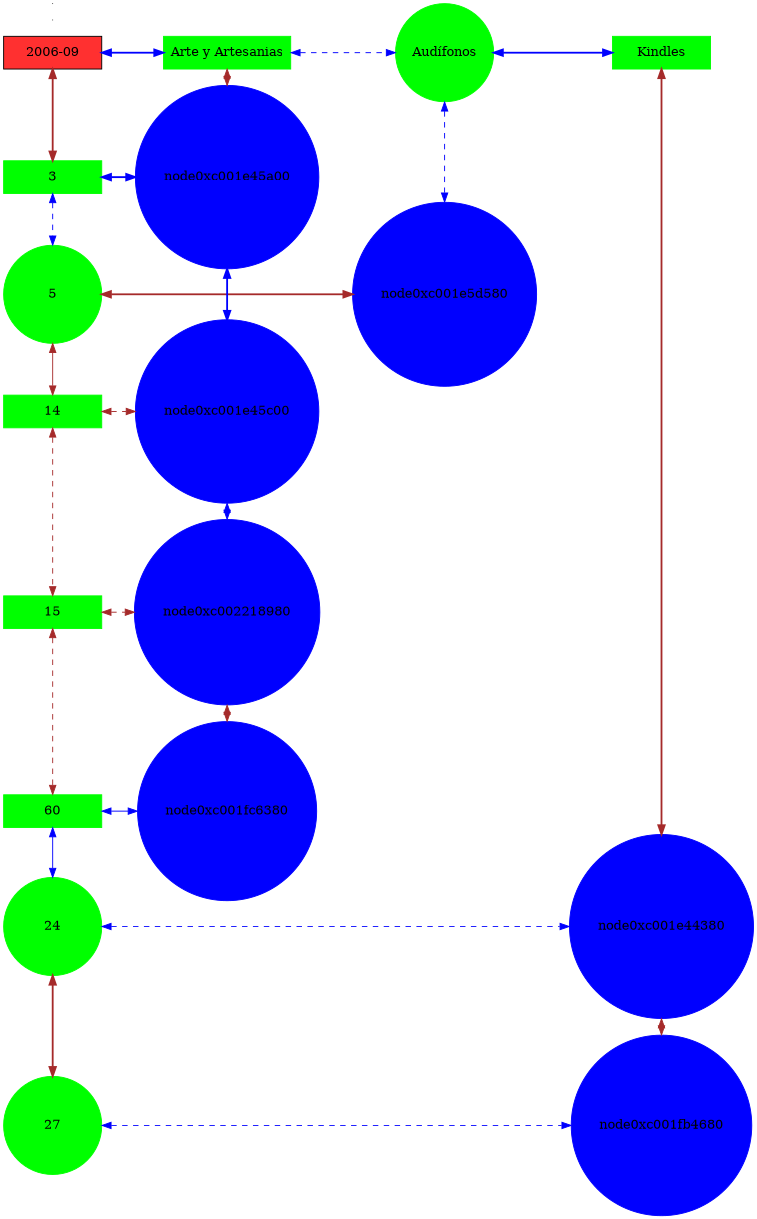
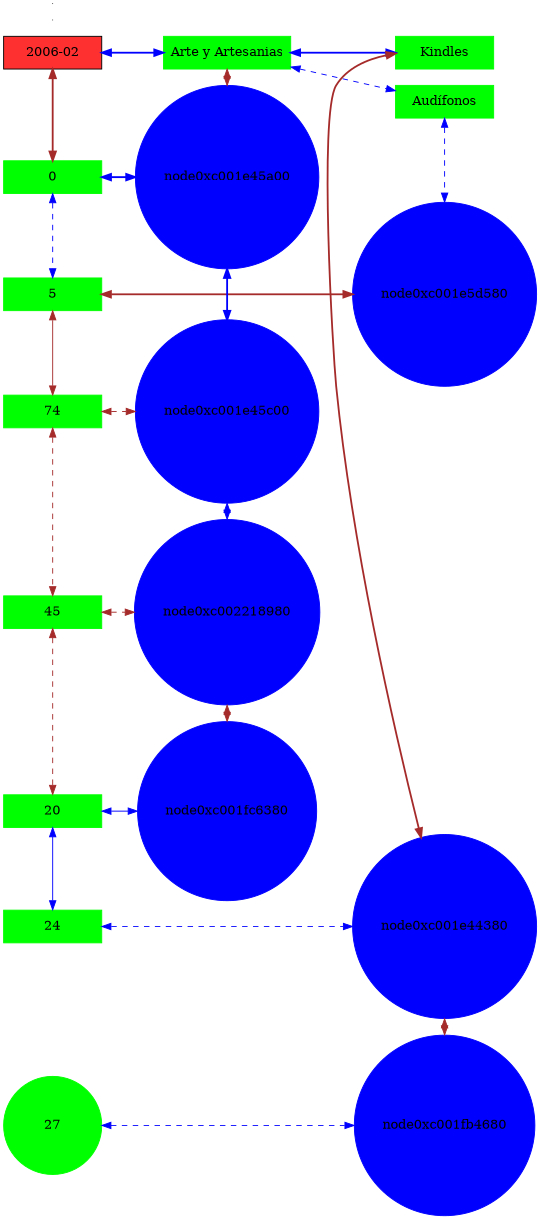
node "2006-09": label "2006-09" -> "2006-02"
node "Audífonos": shape circle -> box
edge "Audífonos" -- "Kindles": now "Arte y Artesanias" -- "Kindles"
node "3": label "3" -> "0"
node "5": shape circle -> box
node "14": label "14" -> "74"
node "15": label "15" -> "45"
node "60": label "60" -> "20"
node "24": shape circle -> box
edge "24" -- "27": removed
